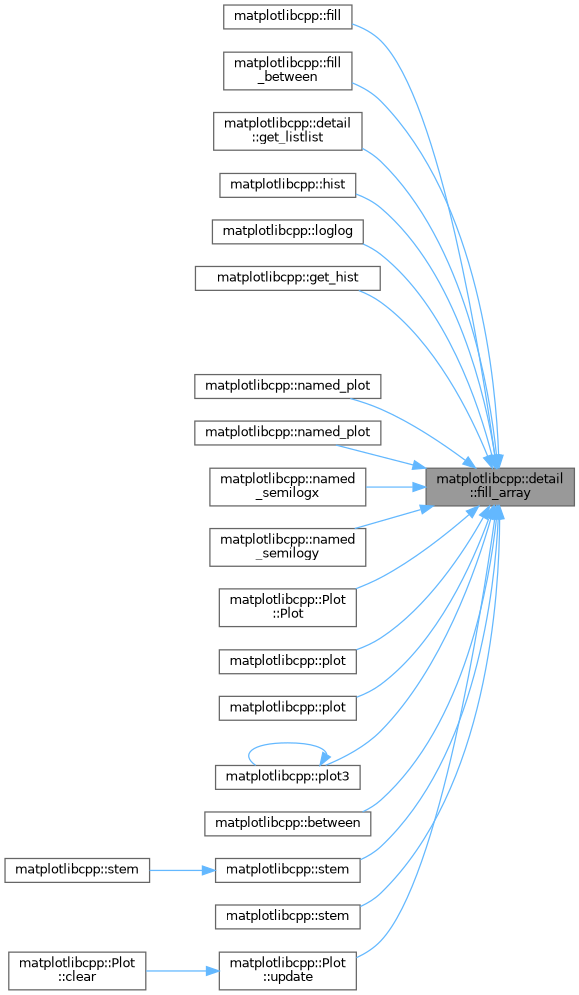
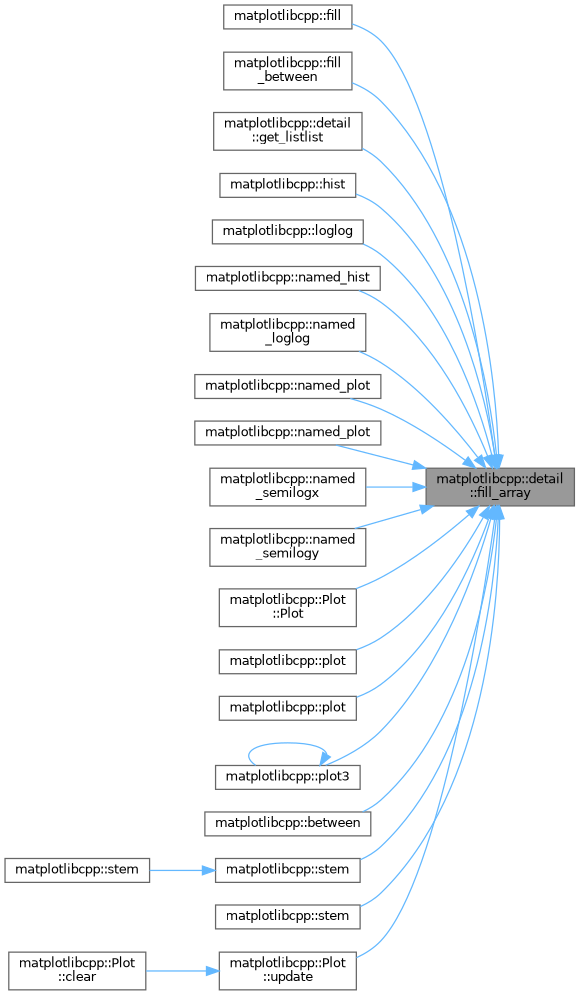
node "matplotlibcpp::get_hist": label "matplotlibcpp::get_hist" -> "matplotlibcpp::named_hist"
node "matplotlibcpp::named _loglog": added
